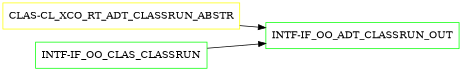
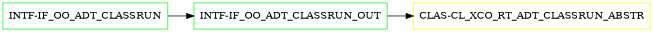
edge "CLAS-CL_XCO_RT_ADT_CLASSRUN_ABSTR" -> "INTF-IF_OO_ADT_CLASSRUN_OUT": reversed
node "INTF-IF_OO_CLAS_CLASSRUN": label "INTF-IF_OO_CLAS_CLASSRUN" -> "INTF-IF_OO_ADT_CLASSRUN"
